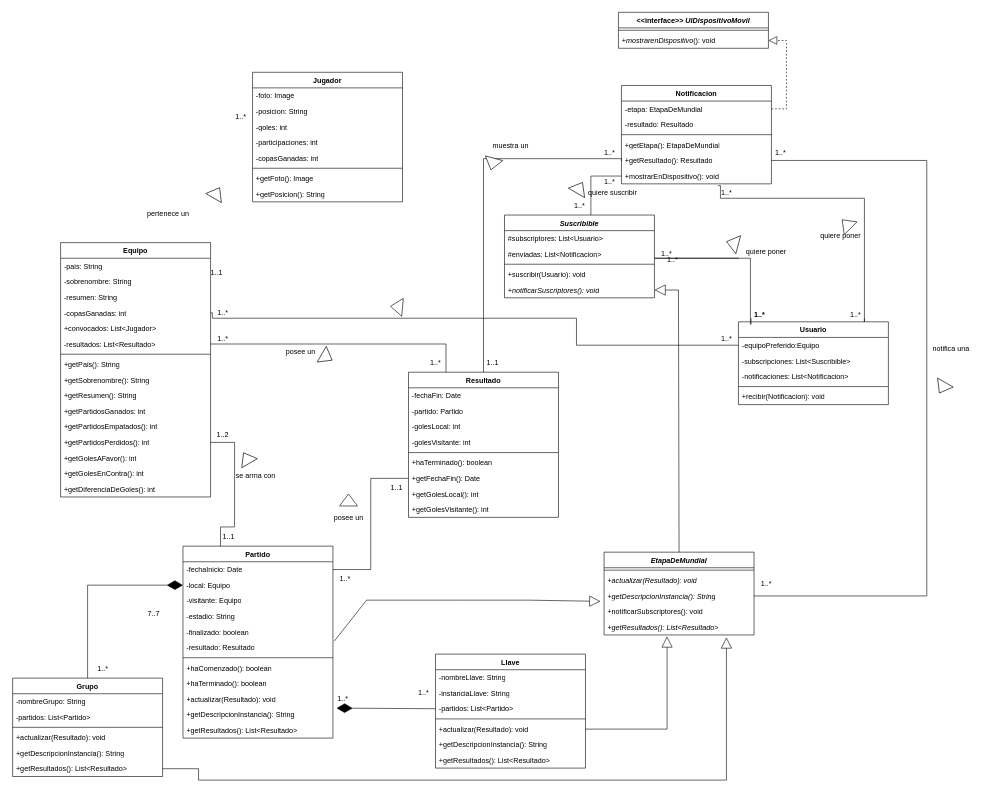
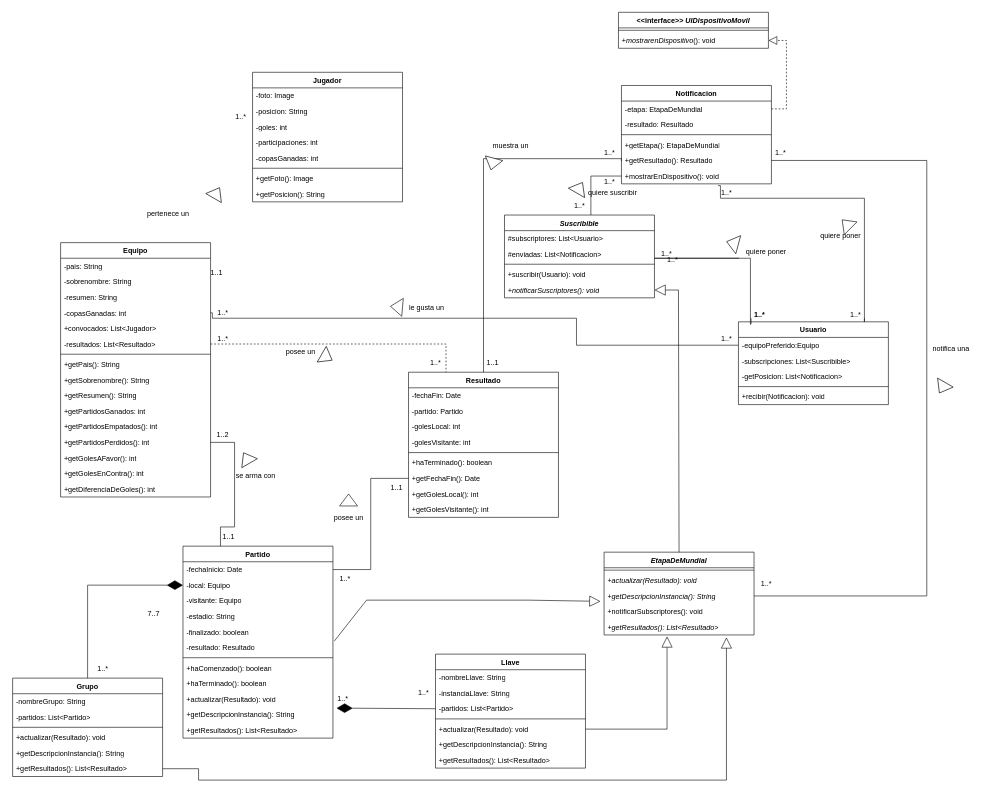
node "le gusta un": added
edge "-resultados: List<Resultado>" -- "Resultado": style solid -> dashed
node "-notificaciones: List<Notificacion>": label "-notificaciones: List<Notificacion>" -> "-getPosicion: List<Notificacion>"
